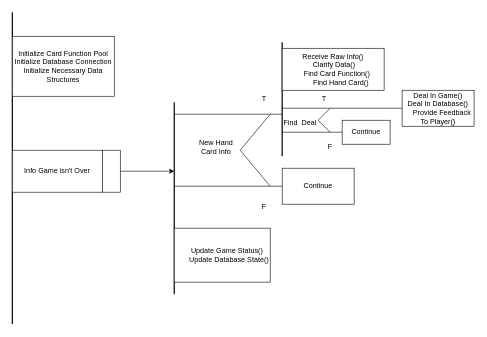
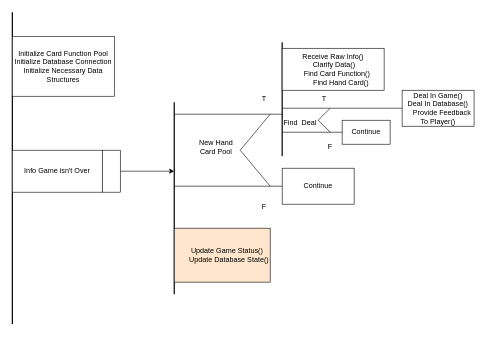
node "New Hand Card Info": label "New Hand Card Info" -> "New Hand Card Pool"
node "Update Game Status() Update Database State()": fillcolor #ffffff -> #ffe6cc
